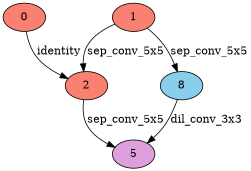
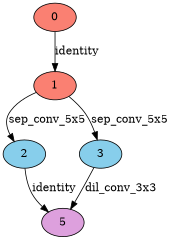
edge "0" -> "2": now "0" -> "1"
node "2": fillcolor salmon -> skyblue
node "8": label "8" -> "3"
edge "2" -> "5": label "sep_conv_5x5" -> "identity"
